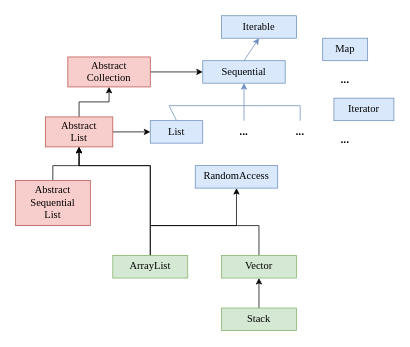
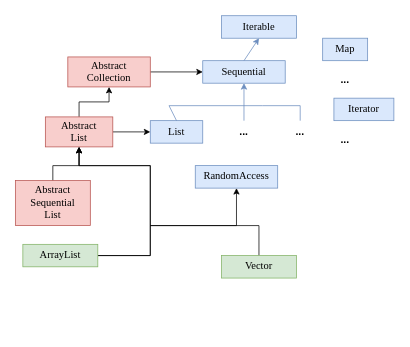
node "ArrayList": moved (150, 267) -> (60, 255)
edge "Stack" -> "Vector": removed
node "Stack": removed
